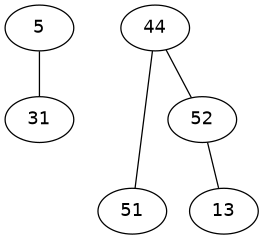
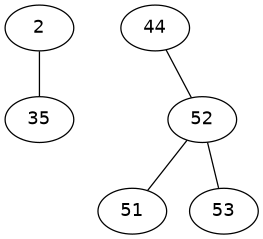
node "5": label "5" -> "2"
node "31": label "31" -> "35"
edge "44" -- "51": now "52" -- "51"
node "13": label "13" -> "53"
